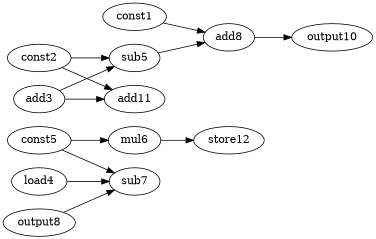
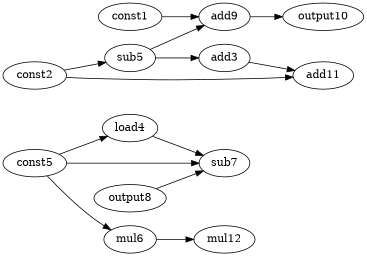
node "add8": label "add8" -> "add9"
edge "add3" -> "sub5": reversed
node "store12": label "store12" -> "mul12"
edge "const5" -> "load4": added
